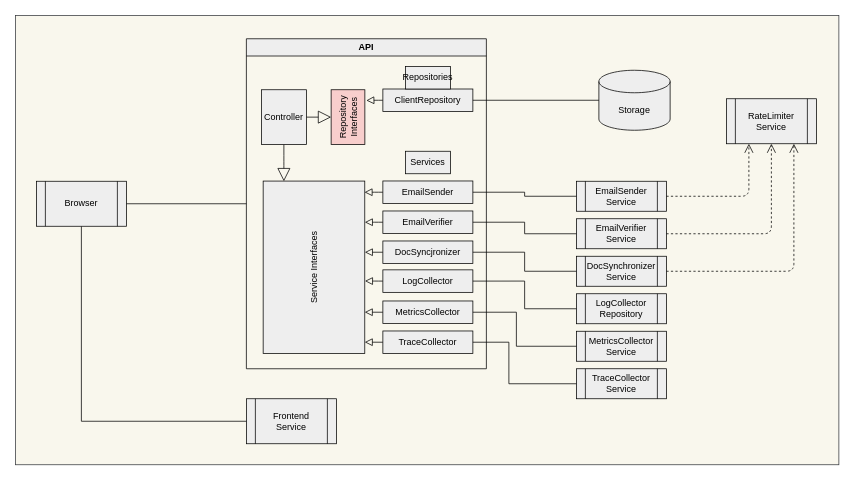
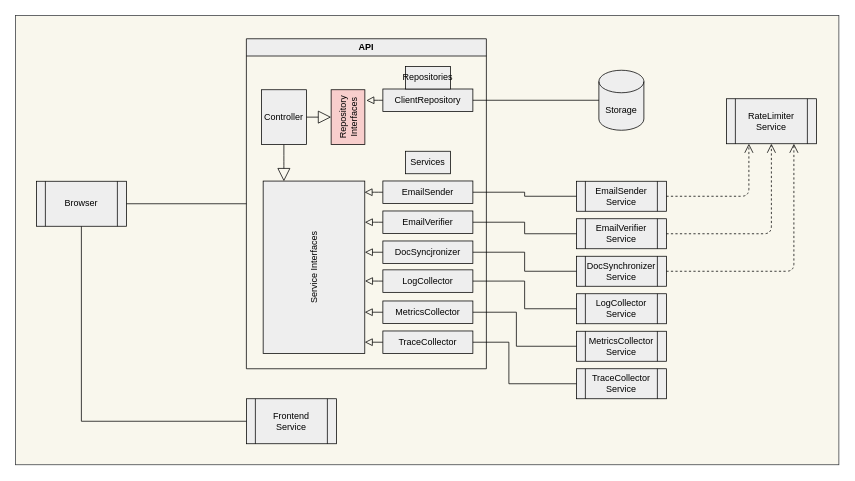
node "Storage": size 71x60 -> 45x60
node "LogCollector Repository": label "LogCollector Repository" -> "LogCollector Service"
